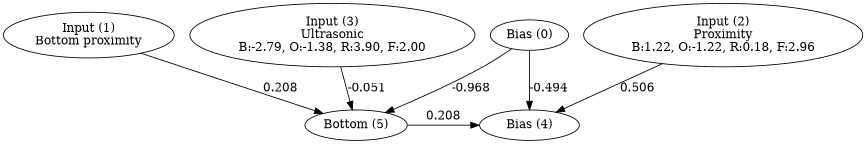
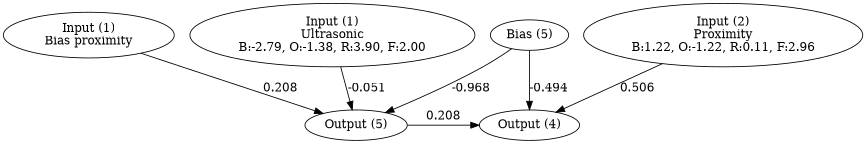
node "Input (1) Bottom proximity": label "Input (1) Bottom proximity" -> "Input (1) Bias proximity"
node "Input (3) Ultrasonic B:-2.79, O:-1.38, R:3.90, F:2.00": label "Input (3) Ultrasonic B:-2.79, O:-1.38, R:3.90, F:2.00" -> "Input (1) Ultrasonic B:-2.79, O:-1.38, R:3.90, F:2.00"
node "Bias (0)": label "Bias (0)" -> "Bias (5)"
node "Input (2) Proximity B:1.22, O:-1.22, R:0.18, F:2.96": label "Input (2) Proximity B:1.22, O:-1.22, R:0.18, F:2.96" -> "Input (2) Proximity B:1.22, O:-1.22, R:0.11, F:2.96"
node "Bottom (5)": label "Bottom (5)" -> "Output (5)"
node "Bias (4)": label "Bias (4)" -> "Output (4)"
